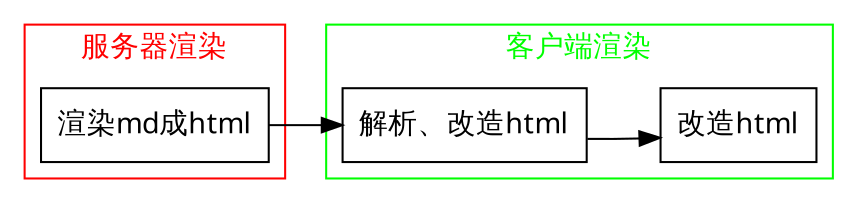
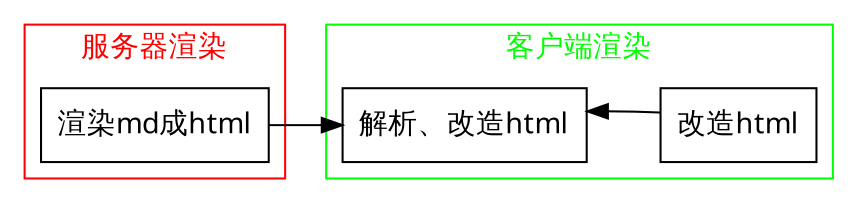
edge "解析、改造html" -> "改造html": reversed
